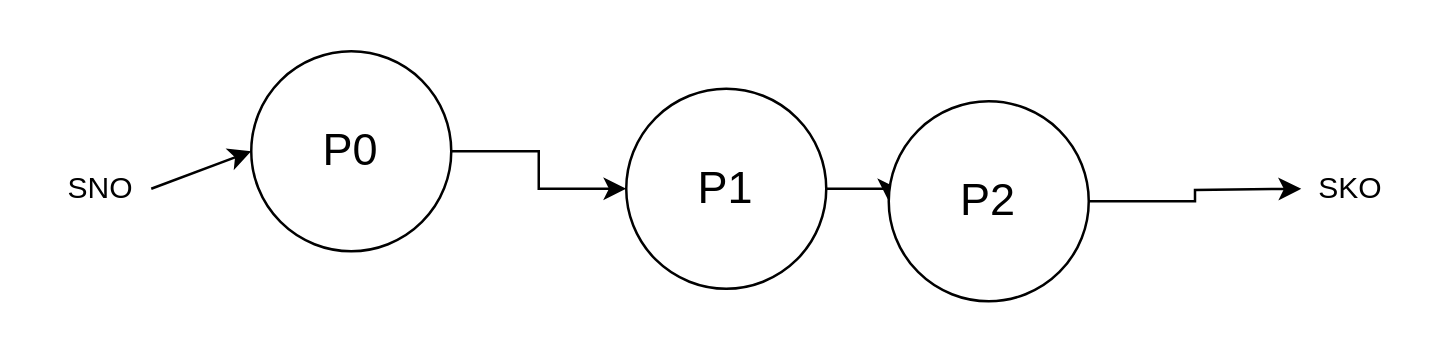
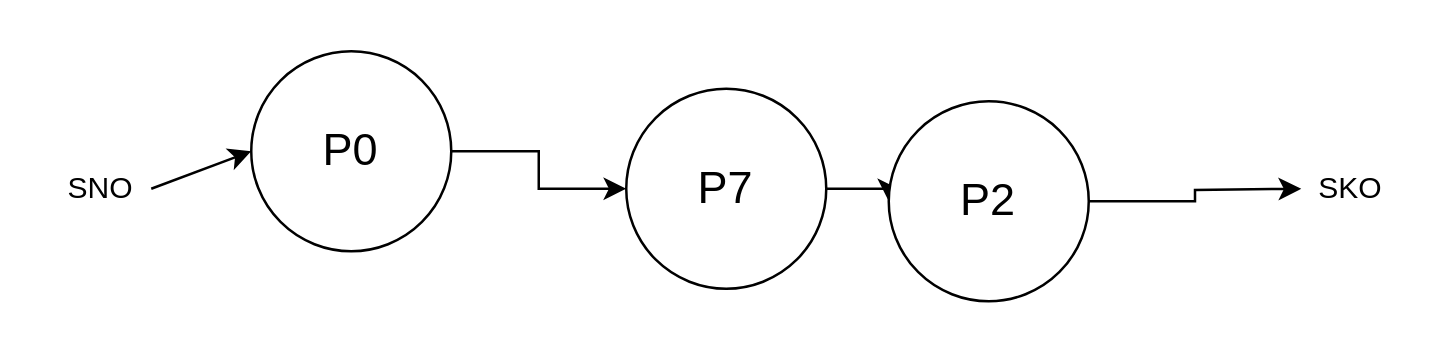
node "P1": label "P1" -> "P7"
